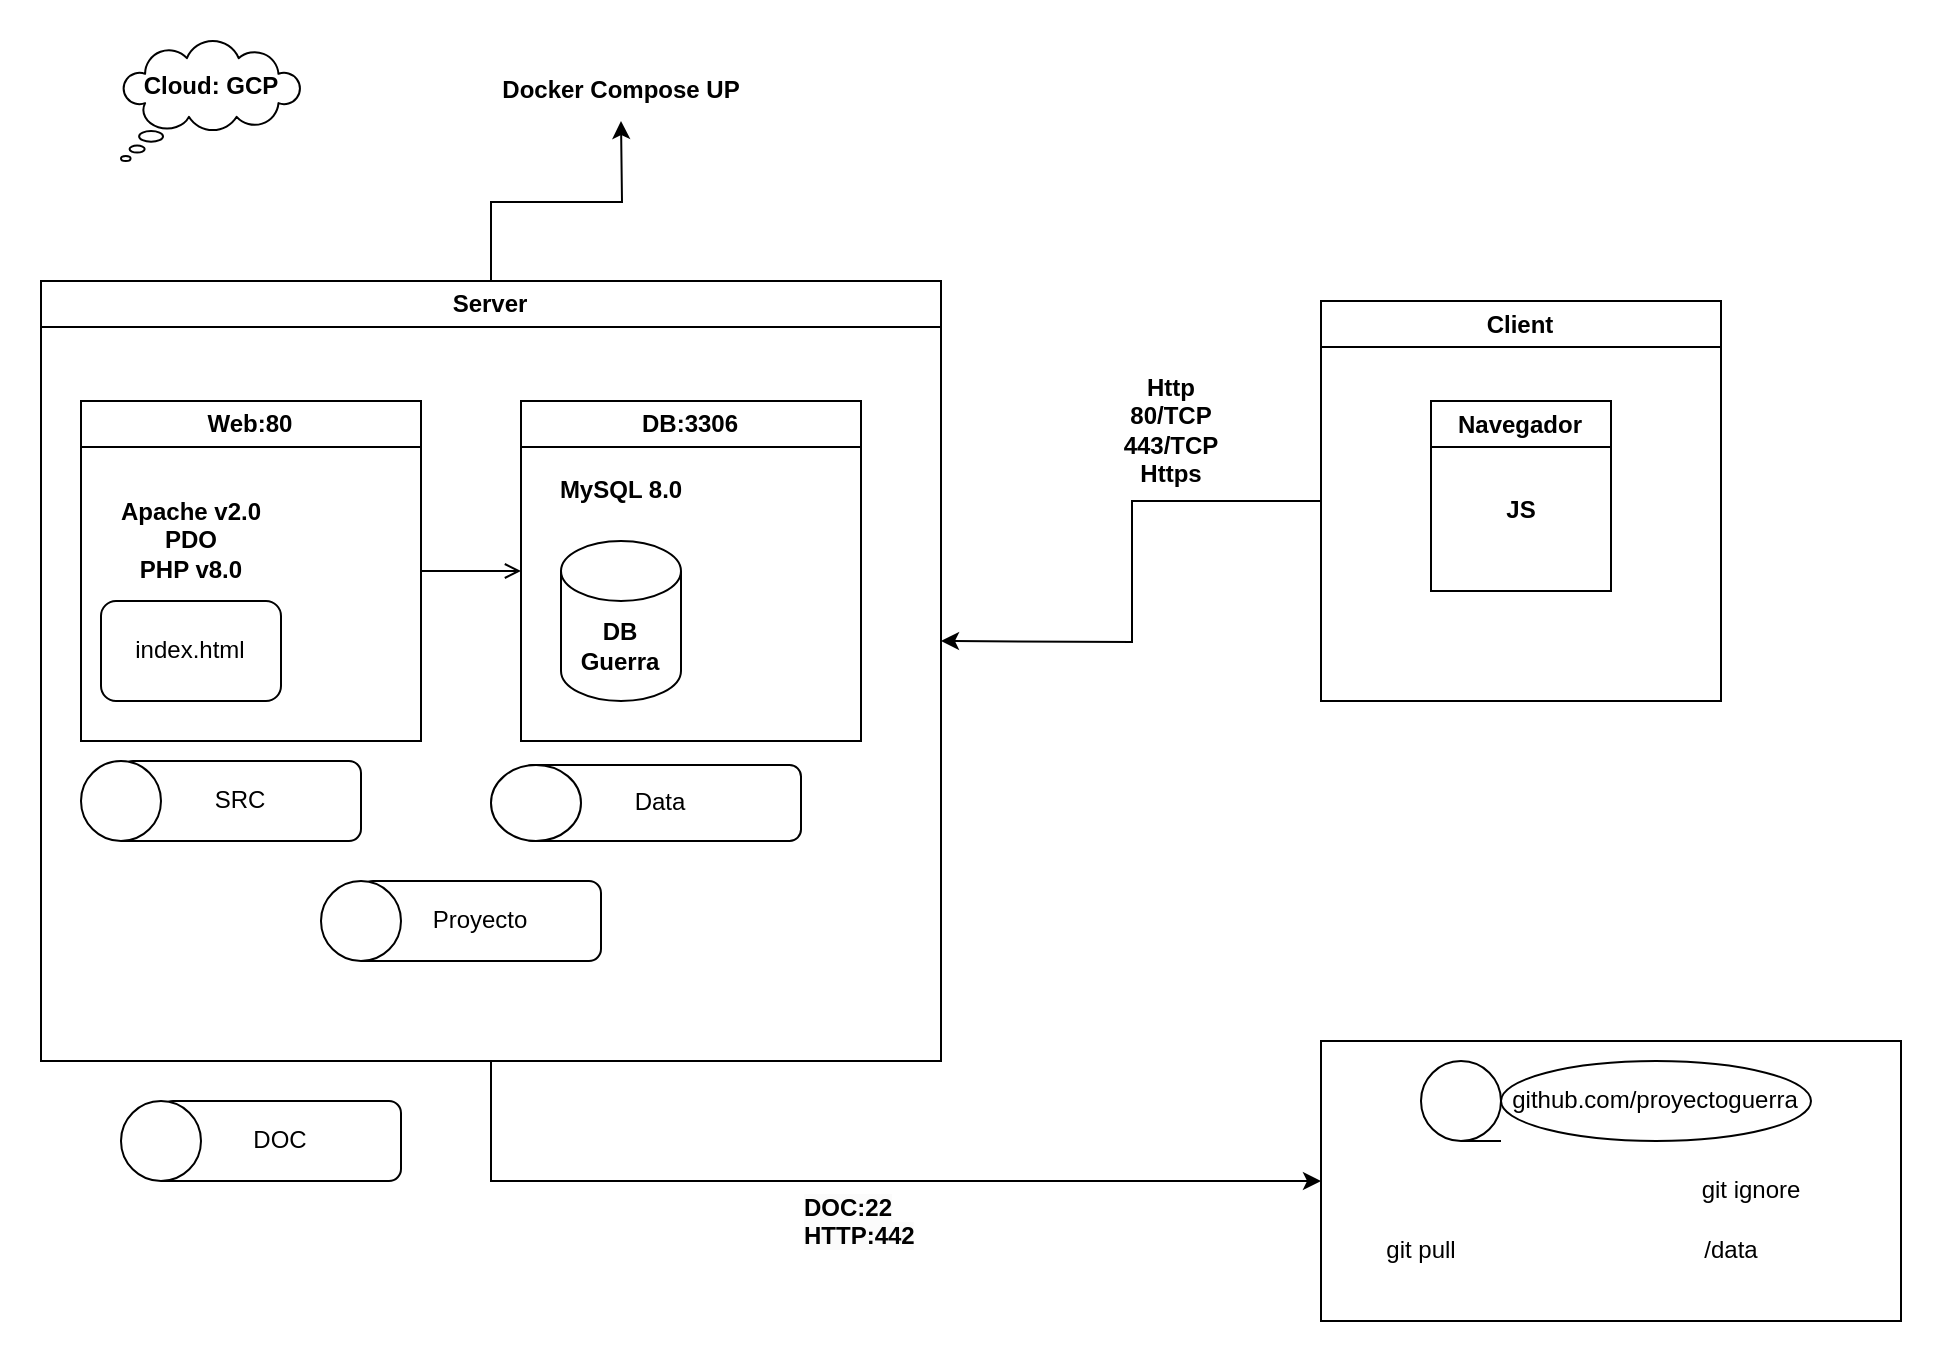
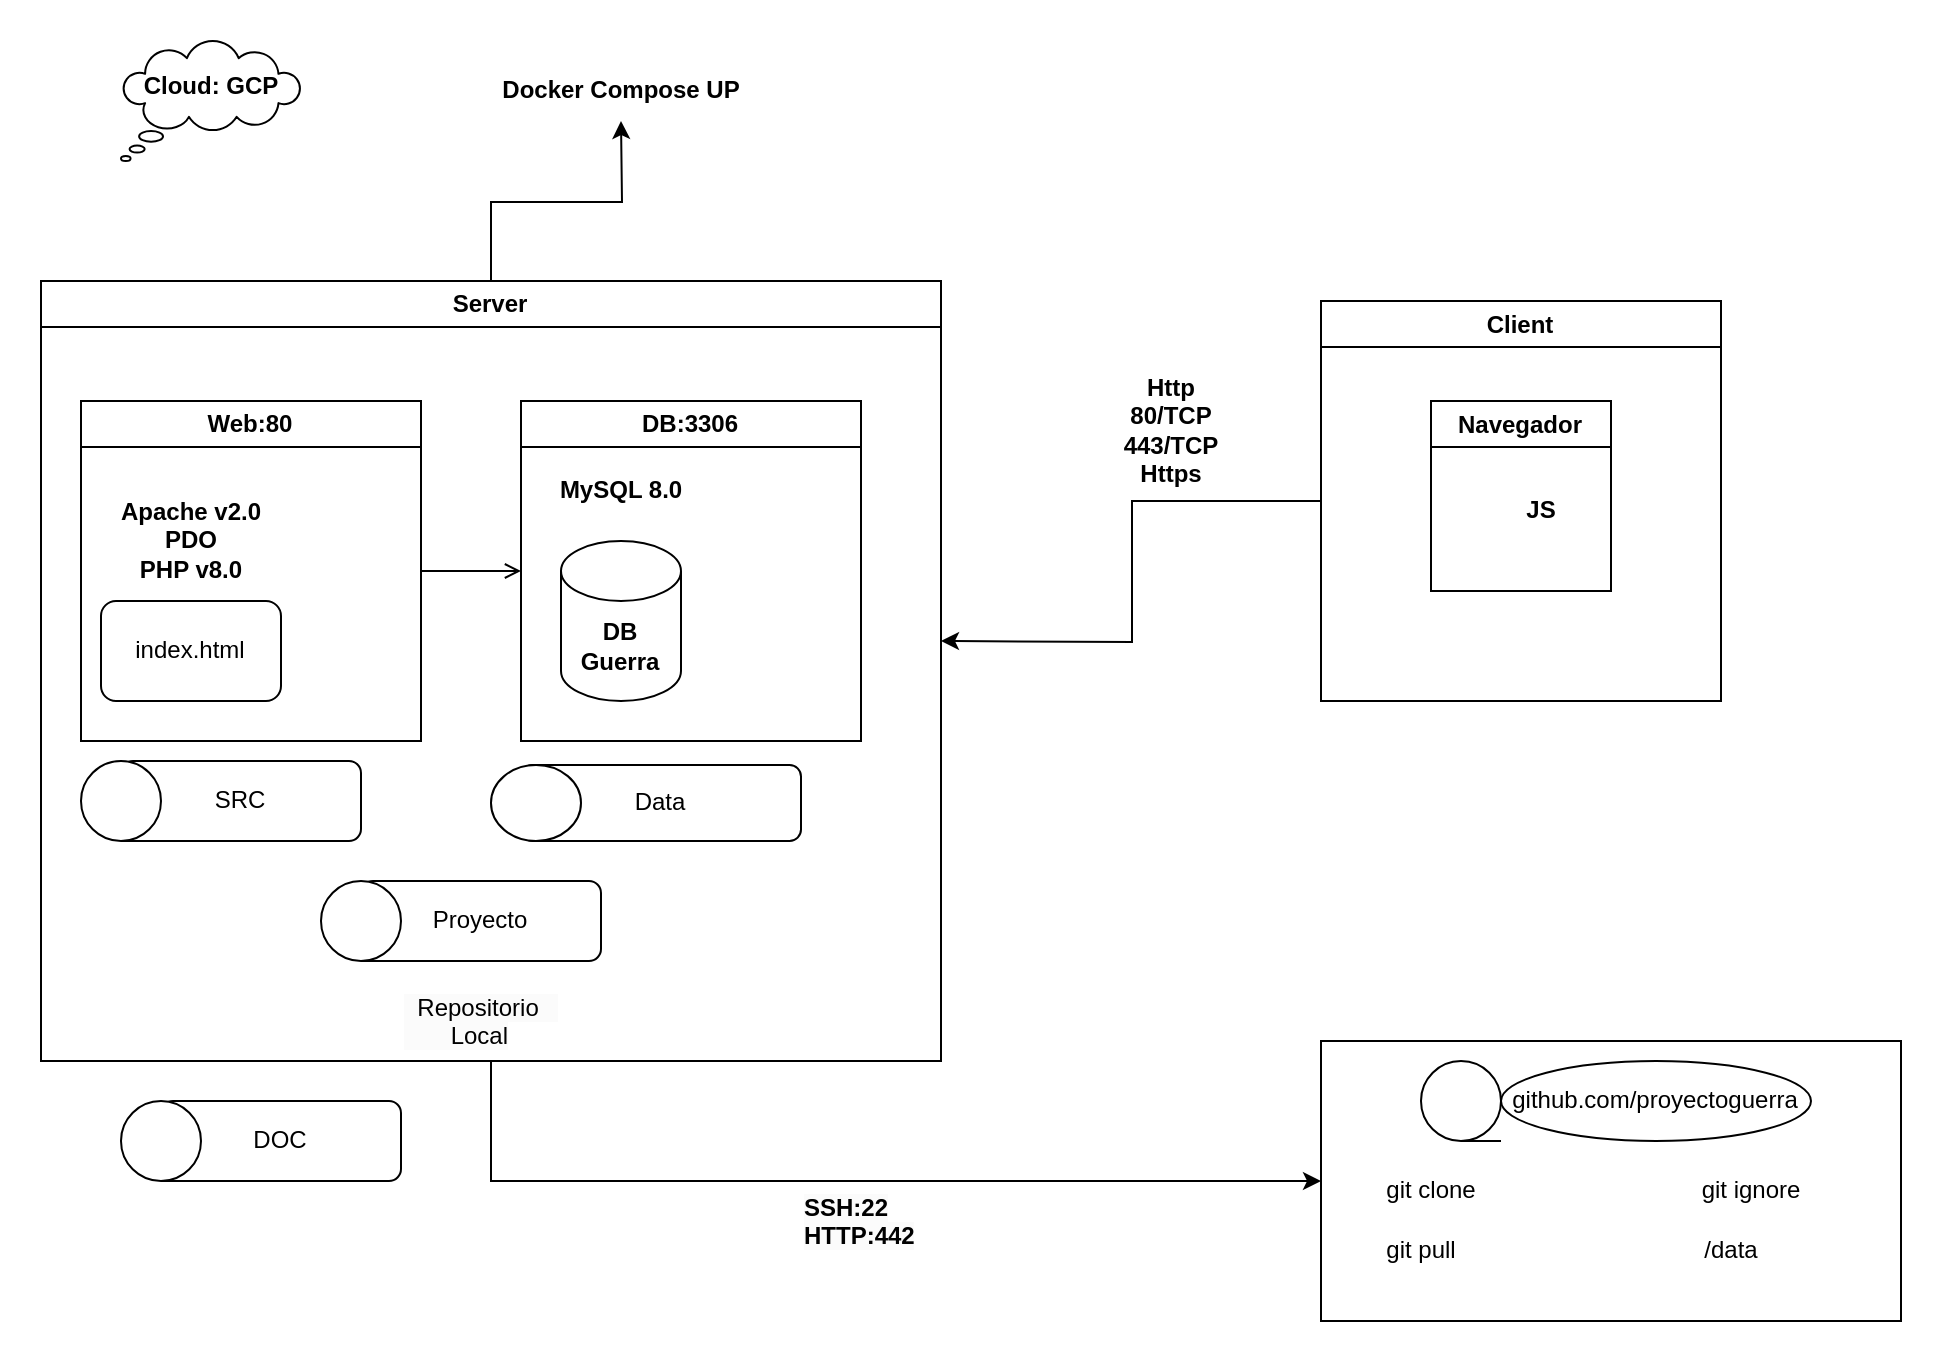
node "JS": moved (1521, 511) -> (1541, 511)
node "Repositorio Local": added
node "git clone": added
node "DOC:22 HTTP:442": label "DOC:22 HTTP:442" -> "SSH:22 HTTP:442"
